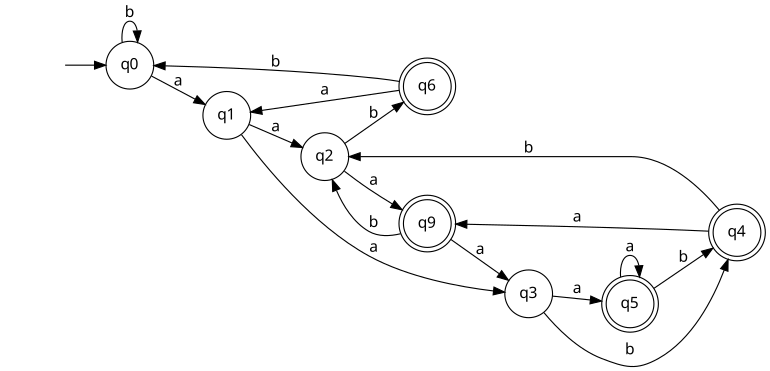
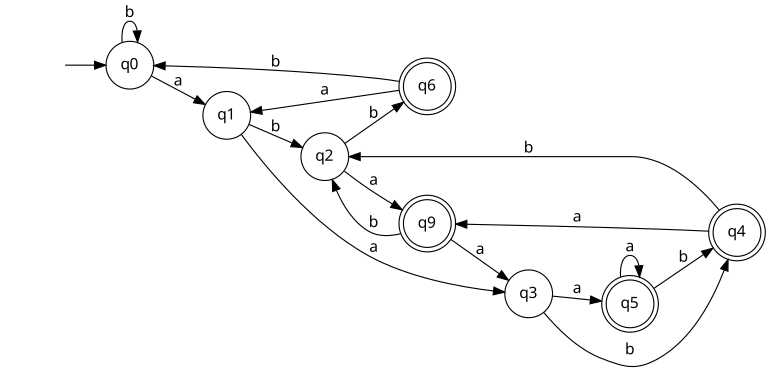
edge "q1" -> "q2": label "a" -> "b"
